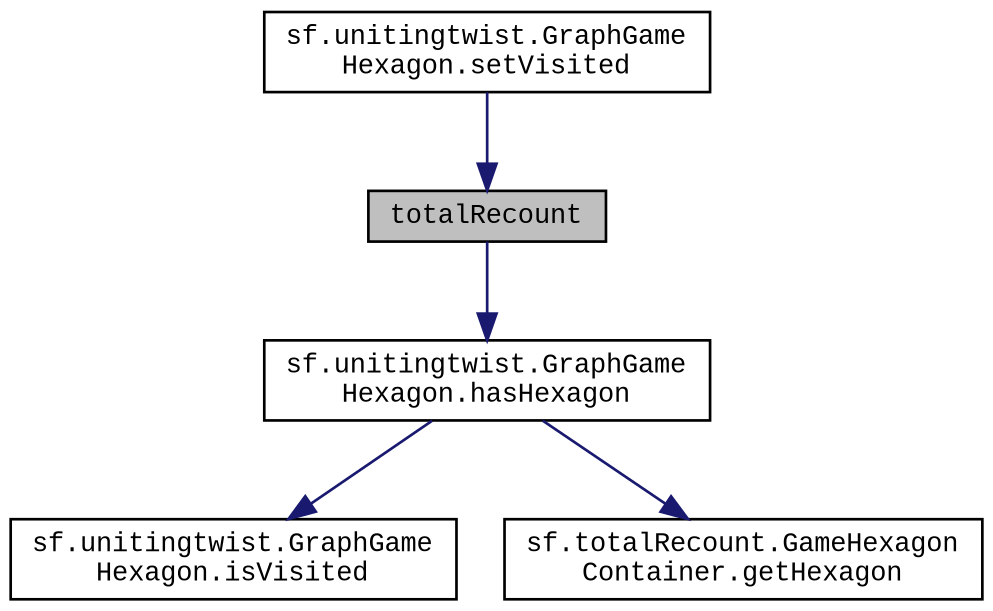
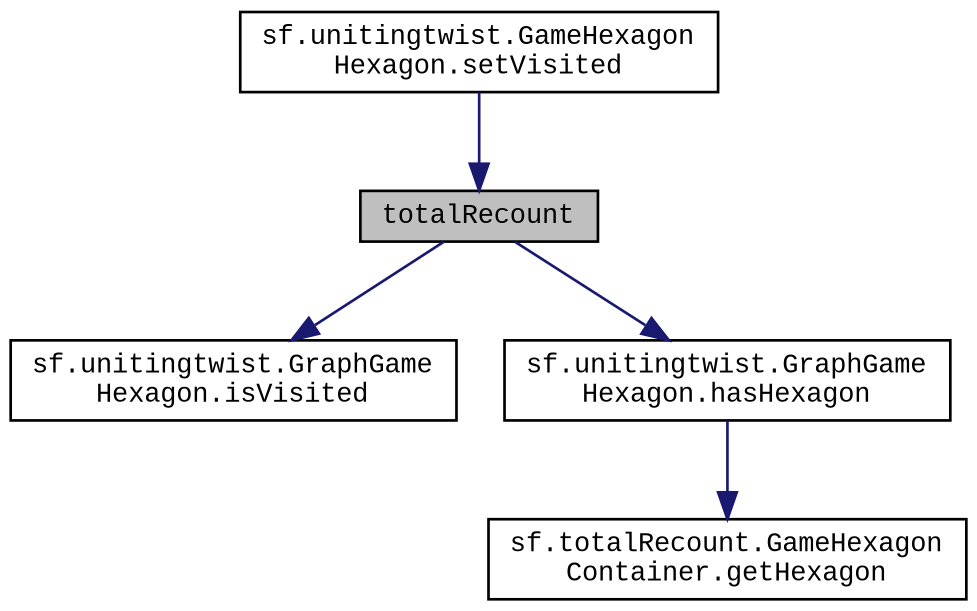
node "sf.unitingtwist.GraphGame Hexagon.setVisited": label "sf.unitingtwist.GraphGame Hexagon.setVisited" -> "sf.unitingtwist.GameHexagon Hexagon.setVisited"
edge "sf.unitingtwist.GraphGame Hexagon.hasHexagon" -> "sf.unitingtwist.GraphGame Hexagon.isVisited": now "totalRecount" -> "sf.unitingtwist.GraphGame Hexagon.isVisited"
